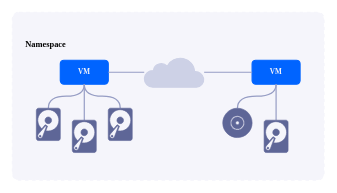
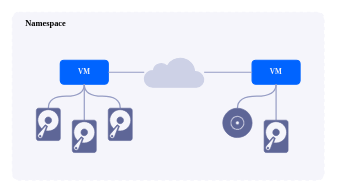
node "Namespace": moved (42, 45) -> (42, 24)
